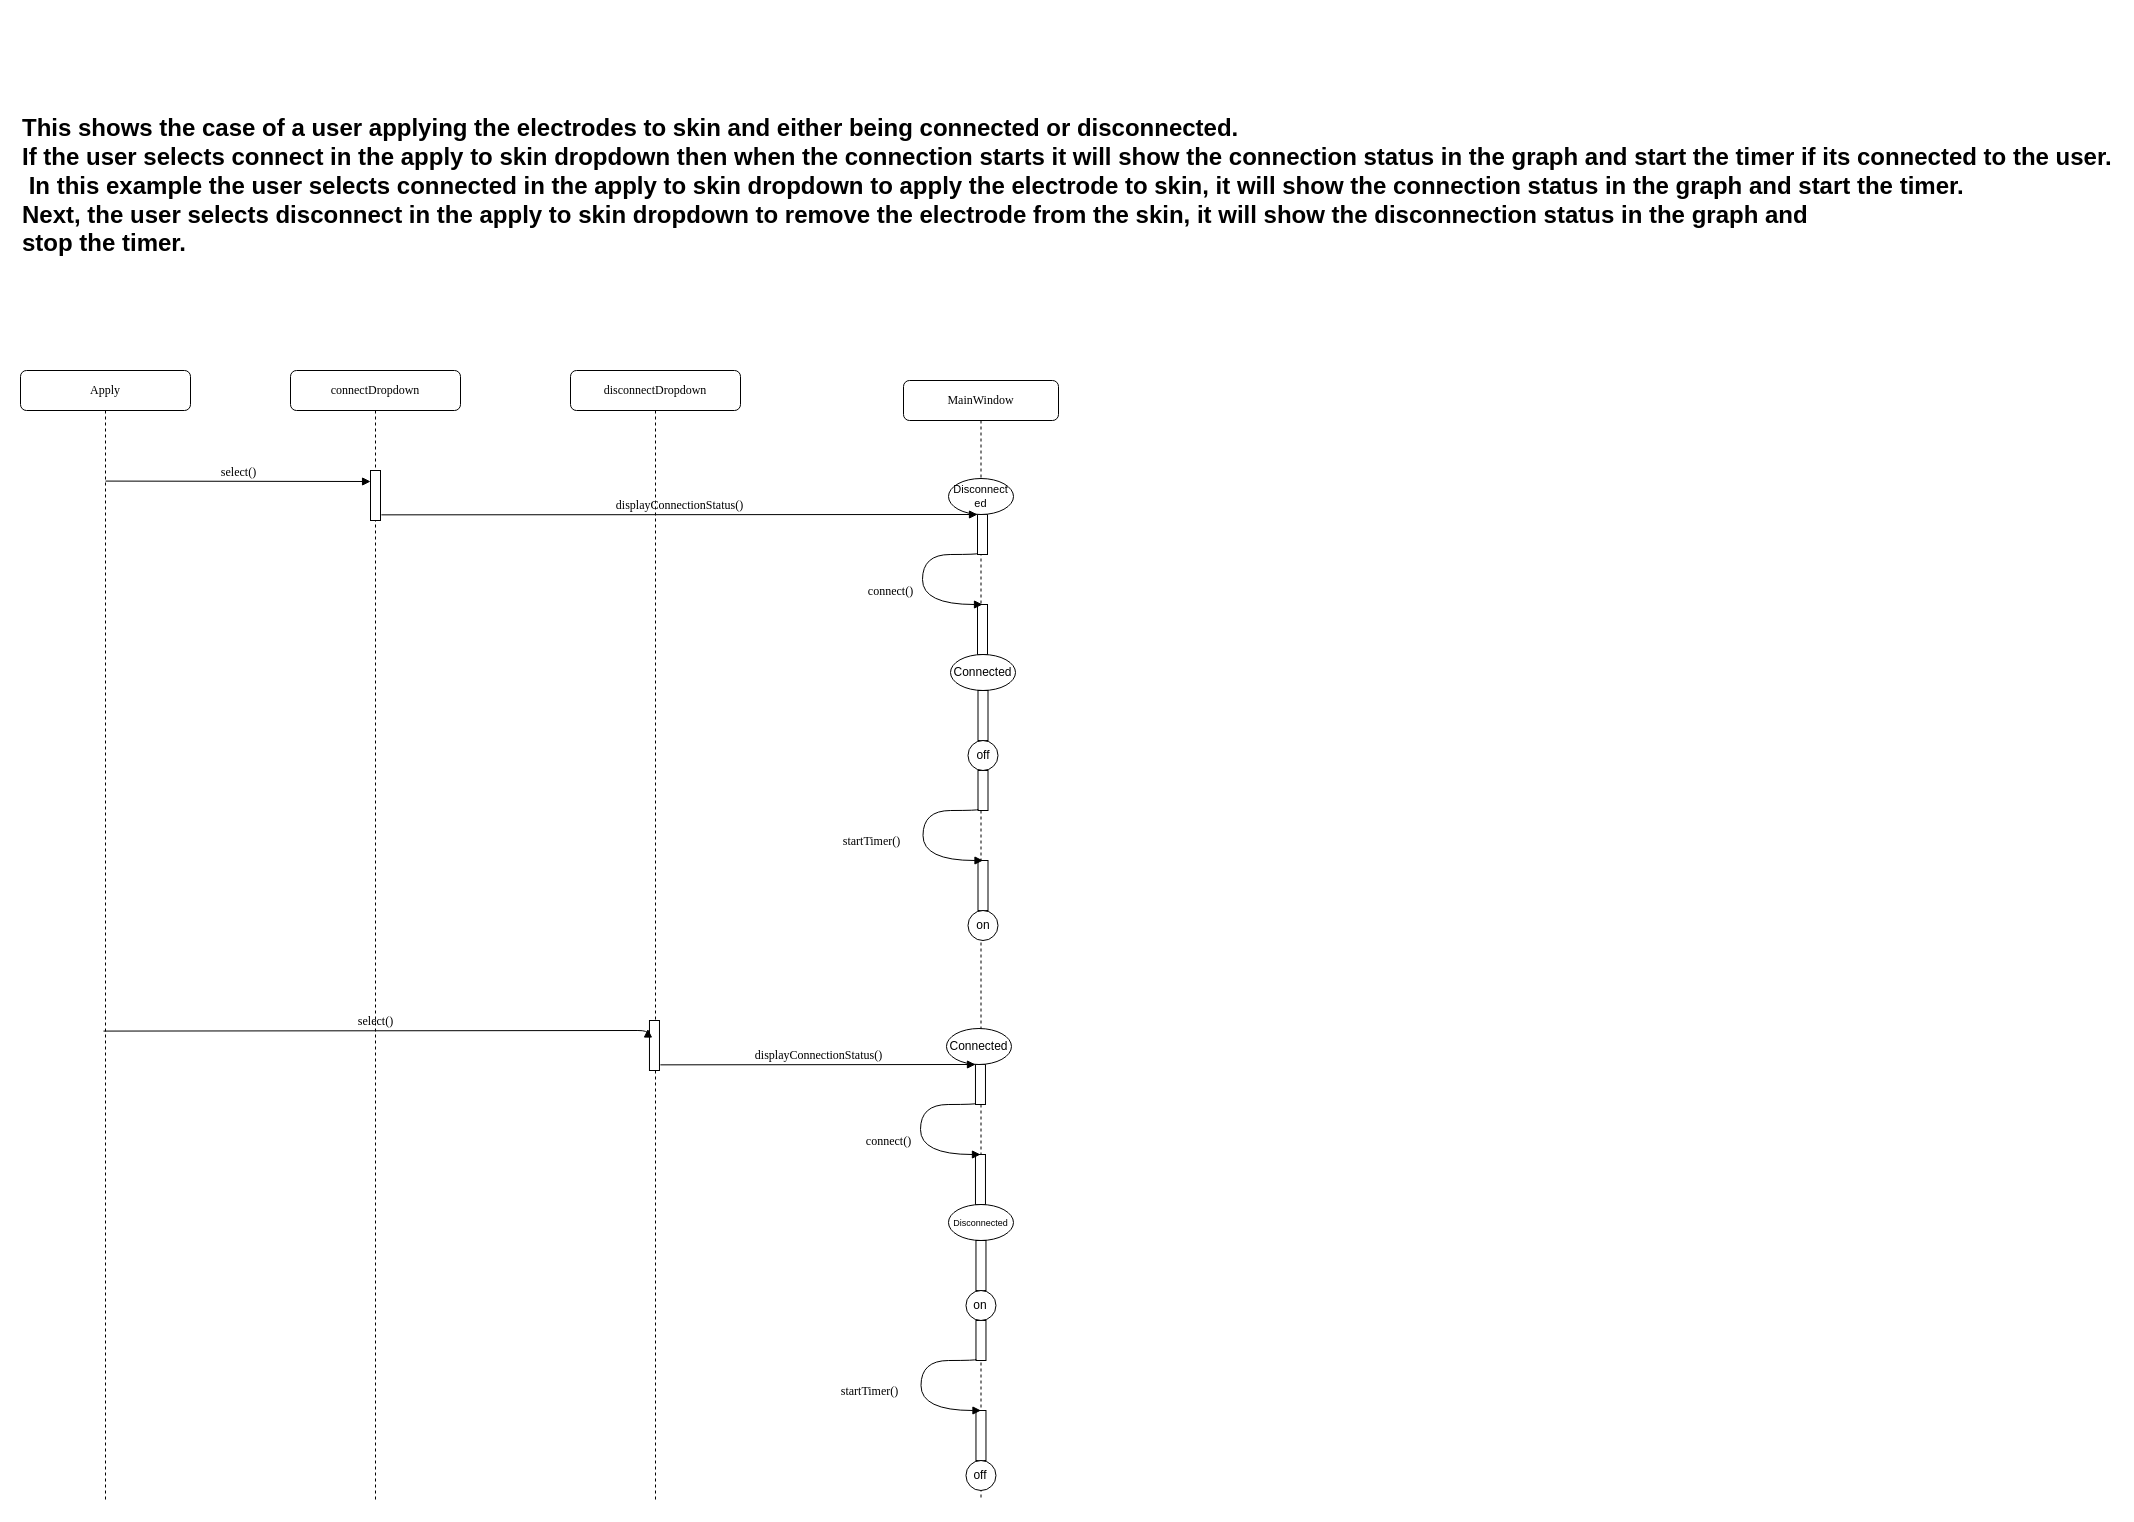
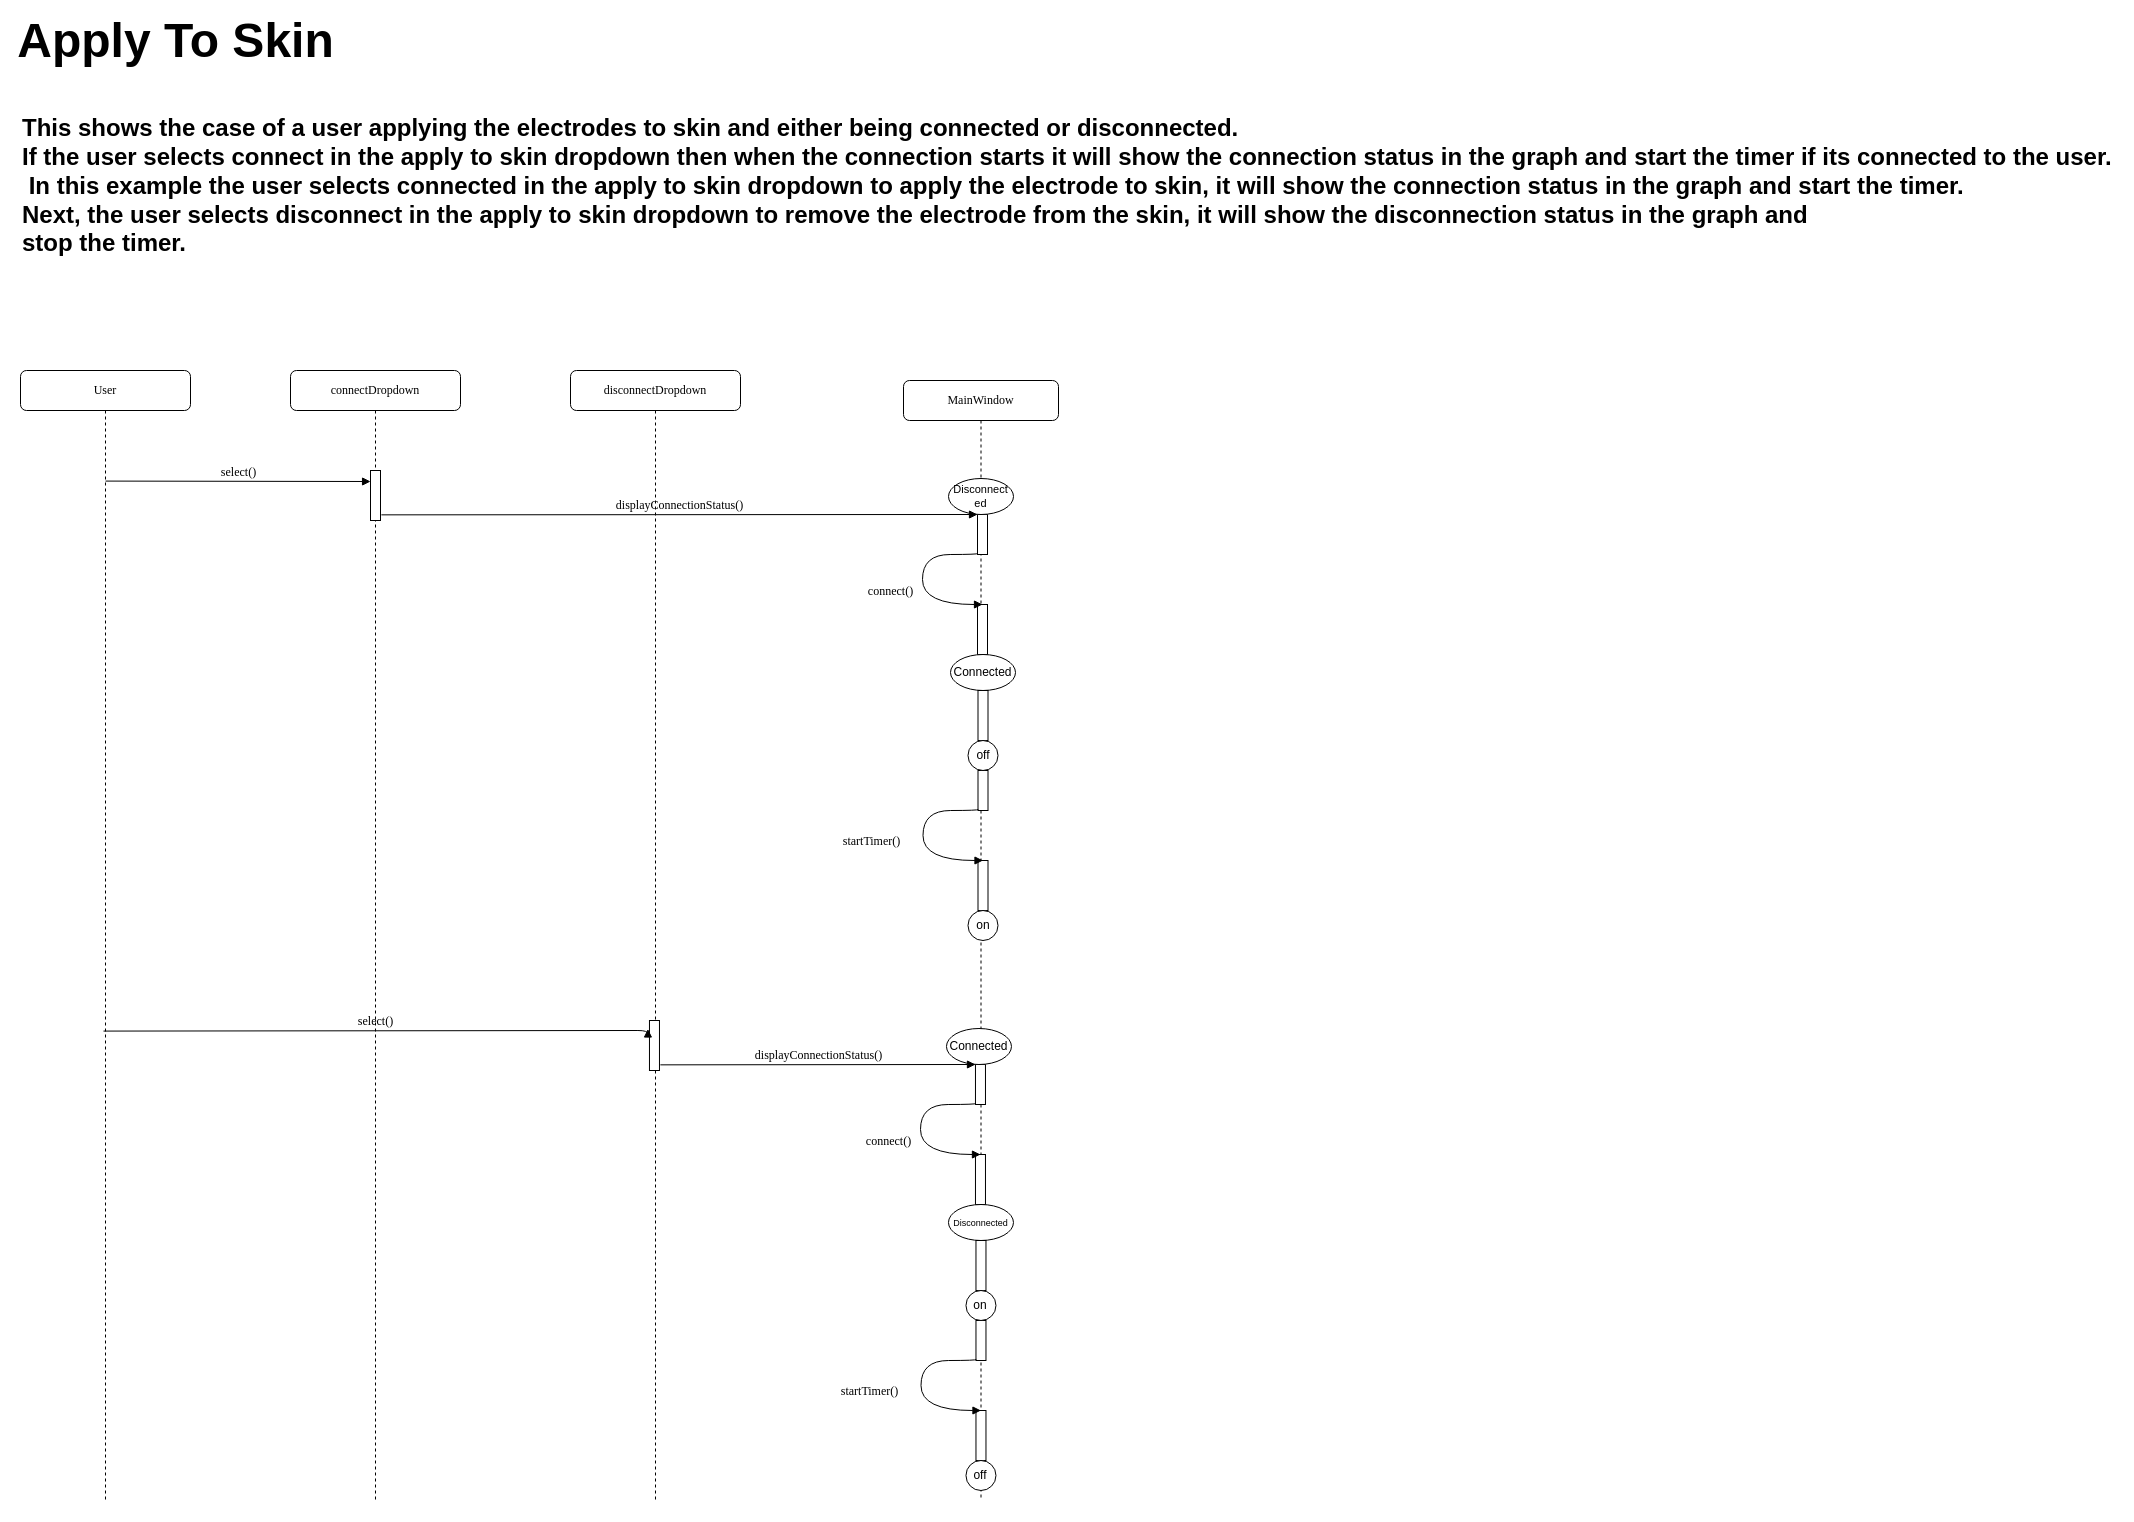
node "Apply To Skin": added
node "Apply": label "Apply" -> "User"
